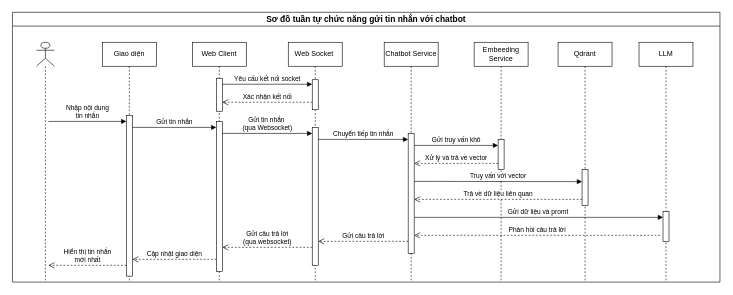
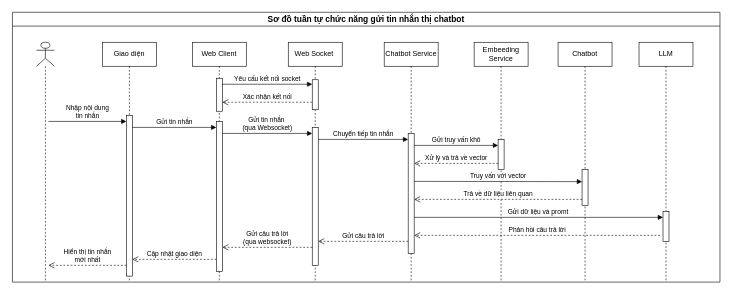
node "Sơ đồ tuần tự chức năng gửi tin nhắn với chatbot": label "Sơ đồ tuần tự chức năng gửi tin nhắn với chatbot" -> "Sơ đồ tuần tự chức năng gửi tin nhắn thị chatbot"
node "Qdrant": label "Qdrant" -> "Chatbot"
